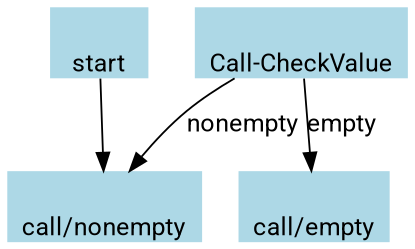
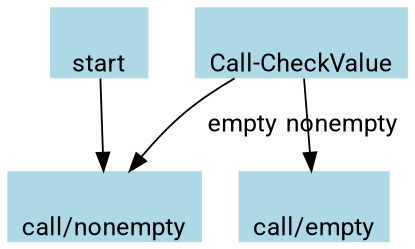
edge "Call-CheckValue" -> "call/nonempty": label "nonempty" -> "empty"
edge "Call-CheckValue" -> "call/empty": label "empty" -> "nonempty"
